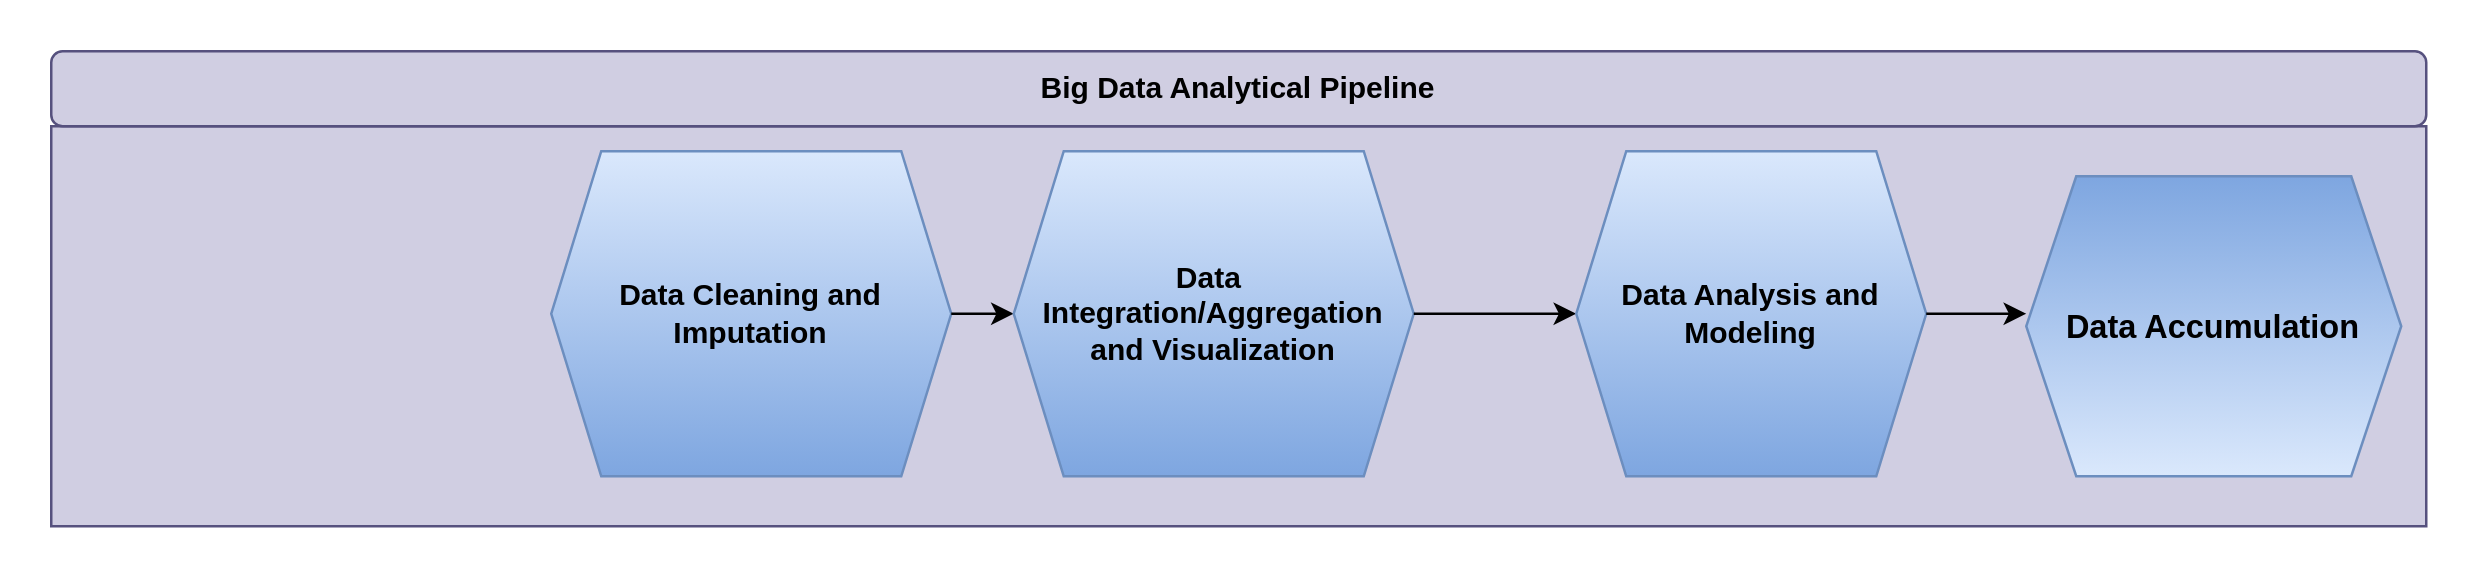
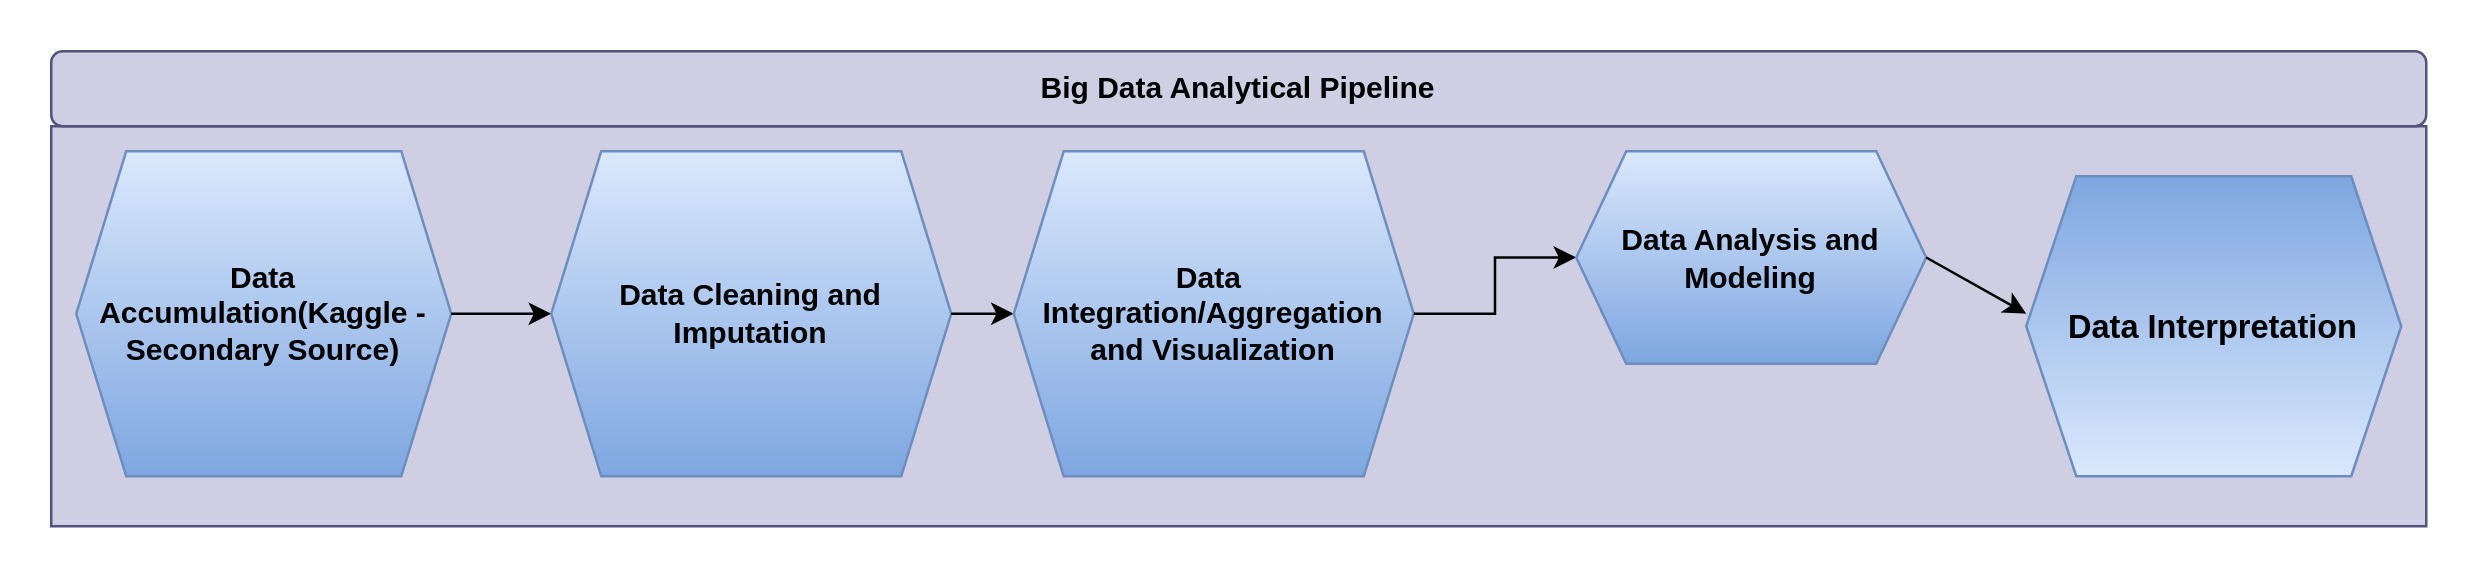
node "Data Accumulation(Kaggle - Secondary Source)": added
edge "Data Accumulation(Kaggle - Secondary Source)" -> "Data Cleaning and Imputation": added
node "Data Analysis and Modeling": size 350x325 -> 350x213
node "Data Accumulation": label "Data Accumulation" -> "Data Interpretation"
